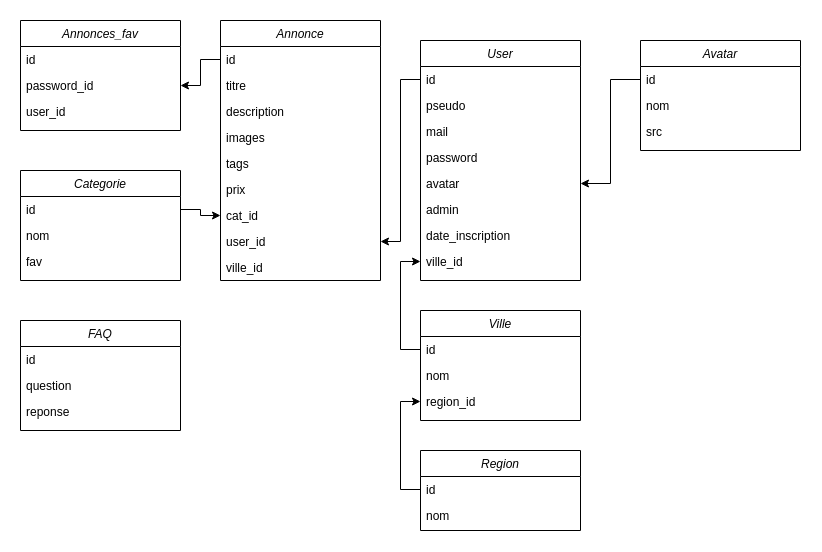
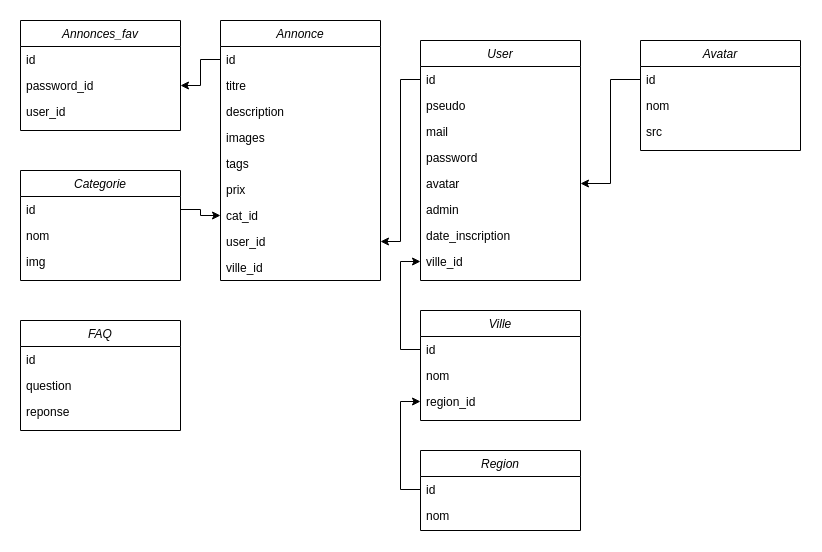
node "fav": label "fav" -> "img"
